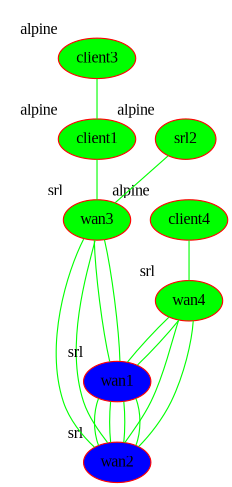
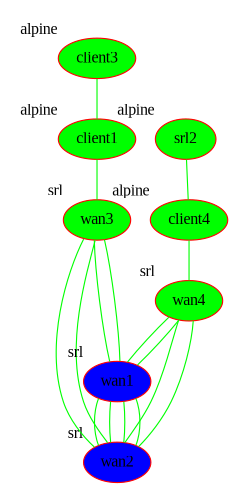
edge "srl2 alpine" -- "wan3 srl": now "srl2 alpine" -- "client4 alpine"
